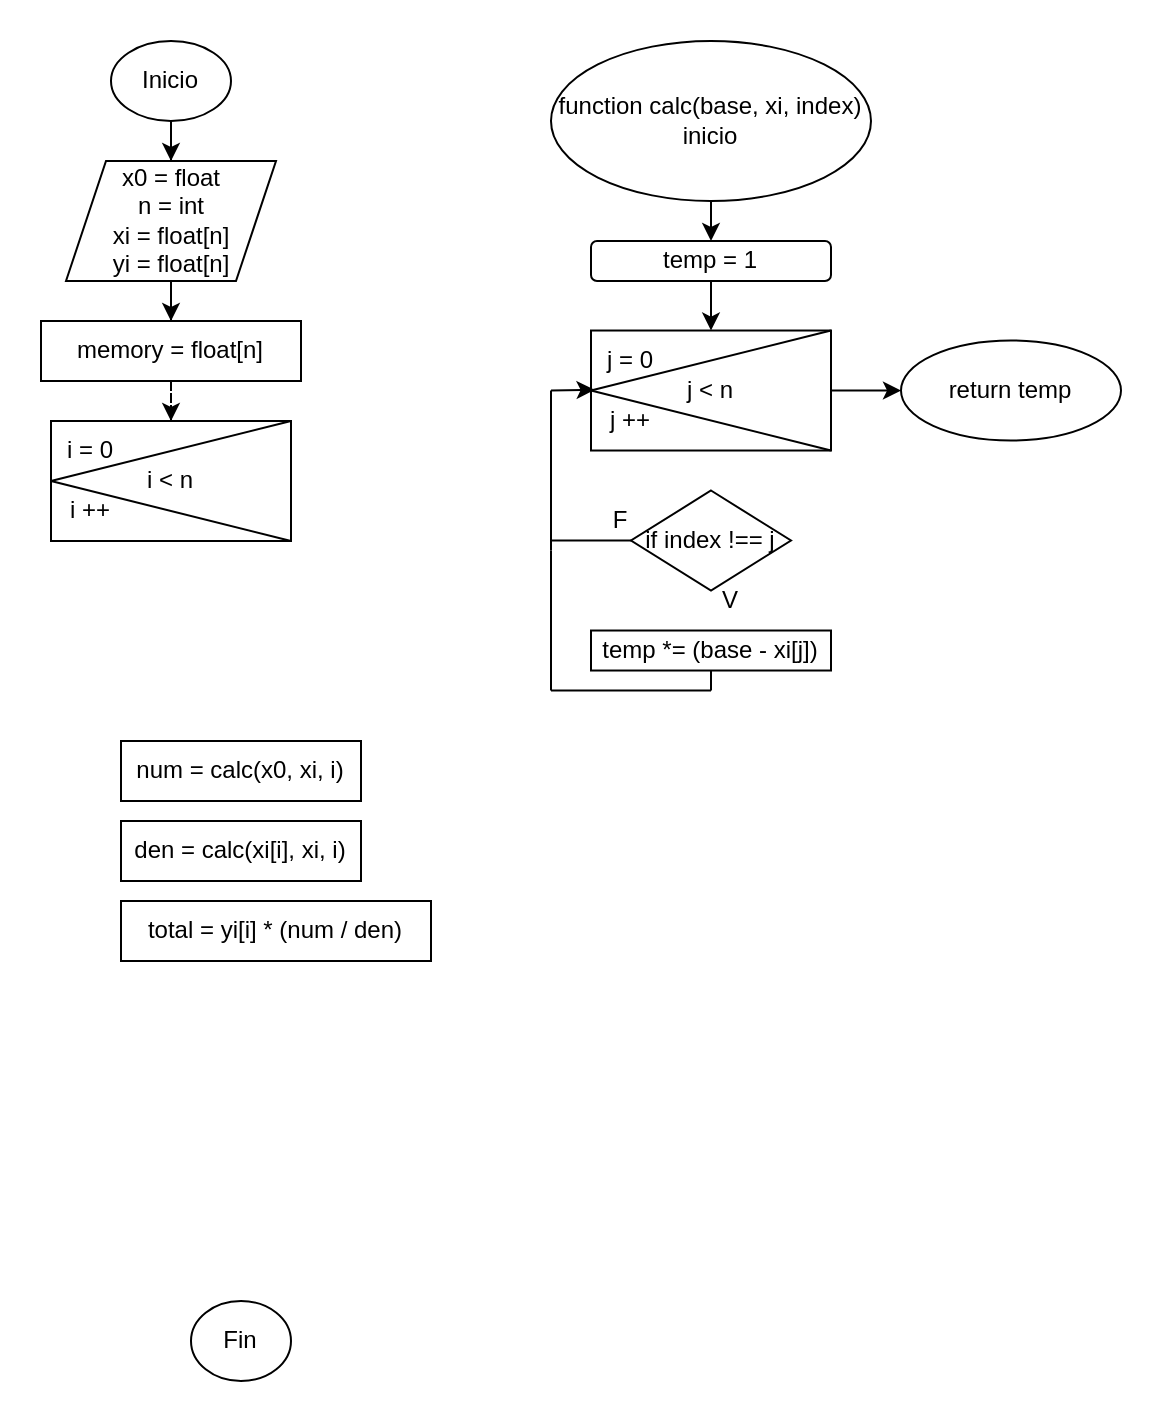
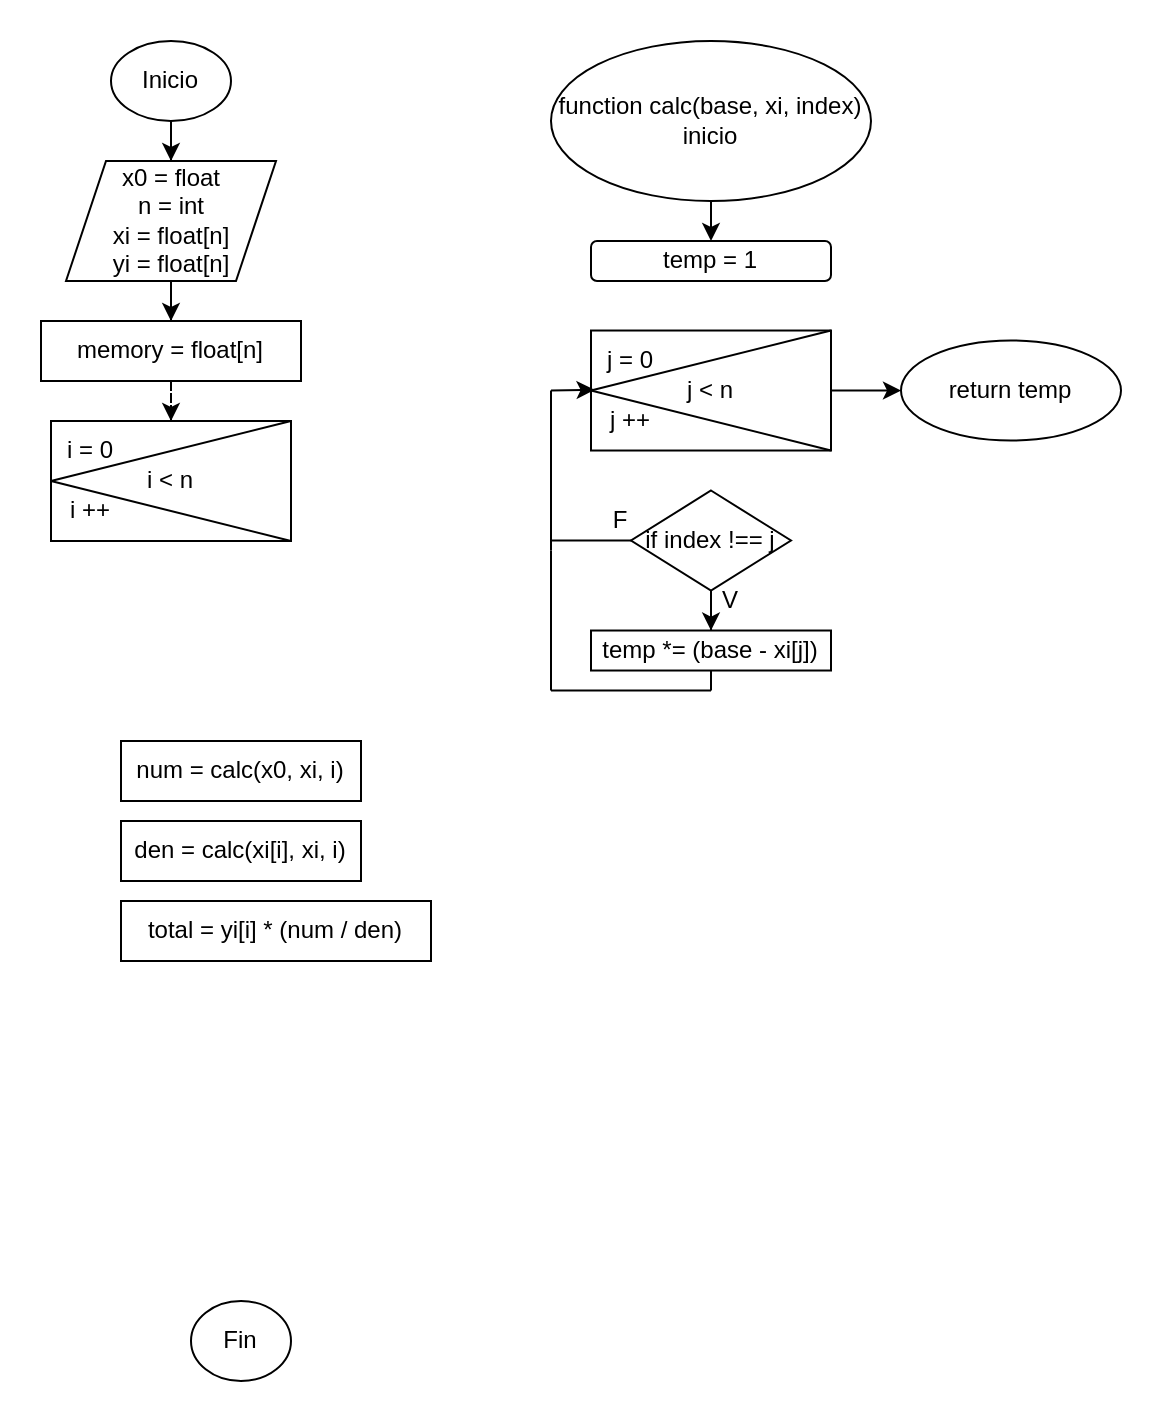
edge "temp = 1" -> "j < n": removed
edge "if index !== j" -> "temp *= (base - xi[j])": added
